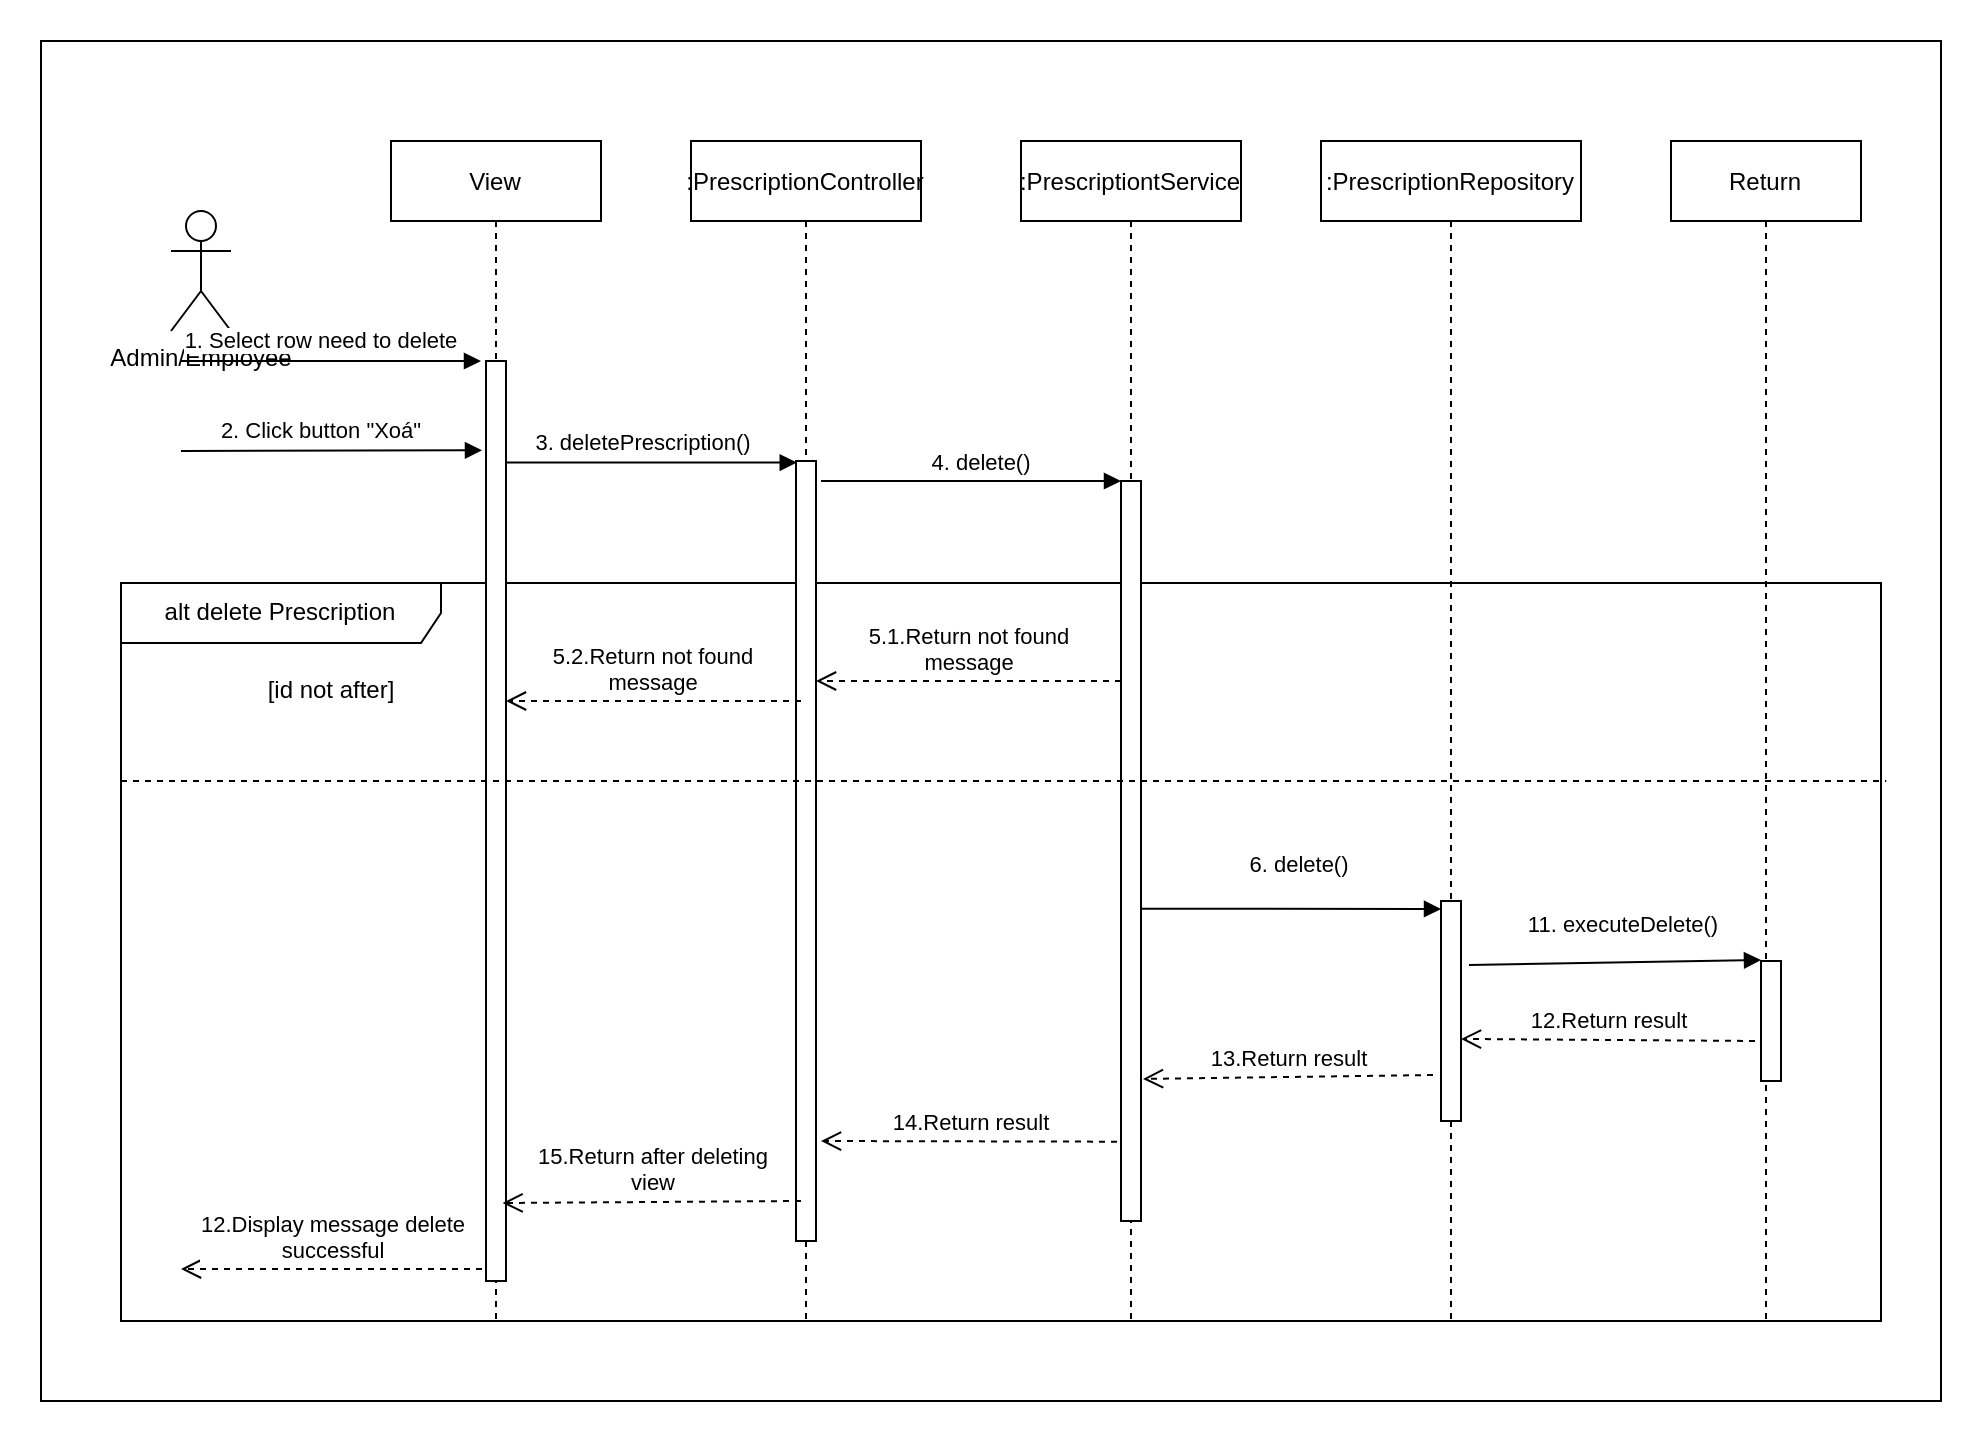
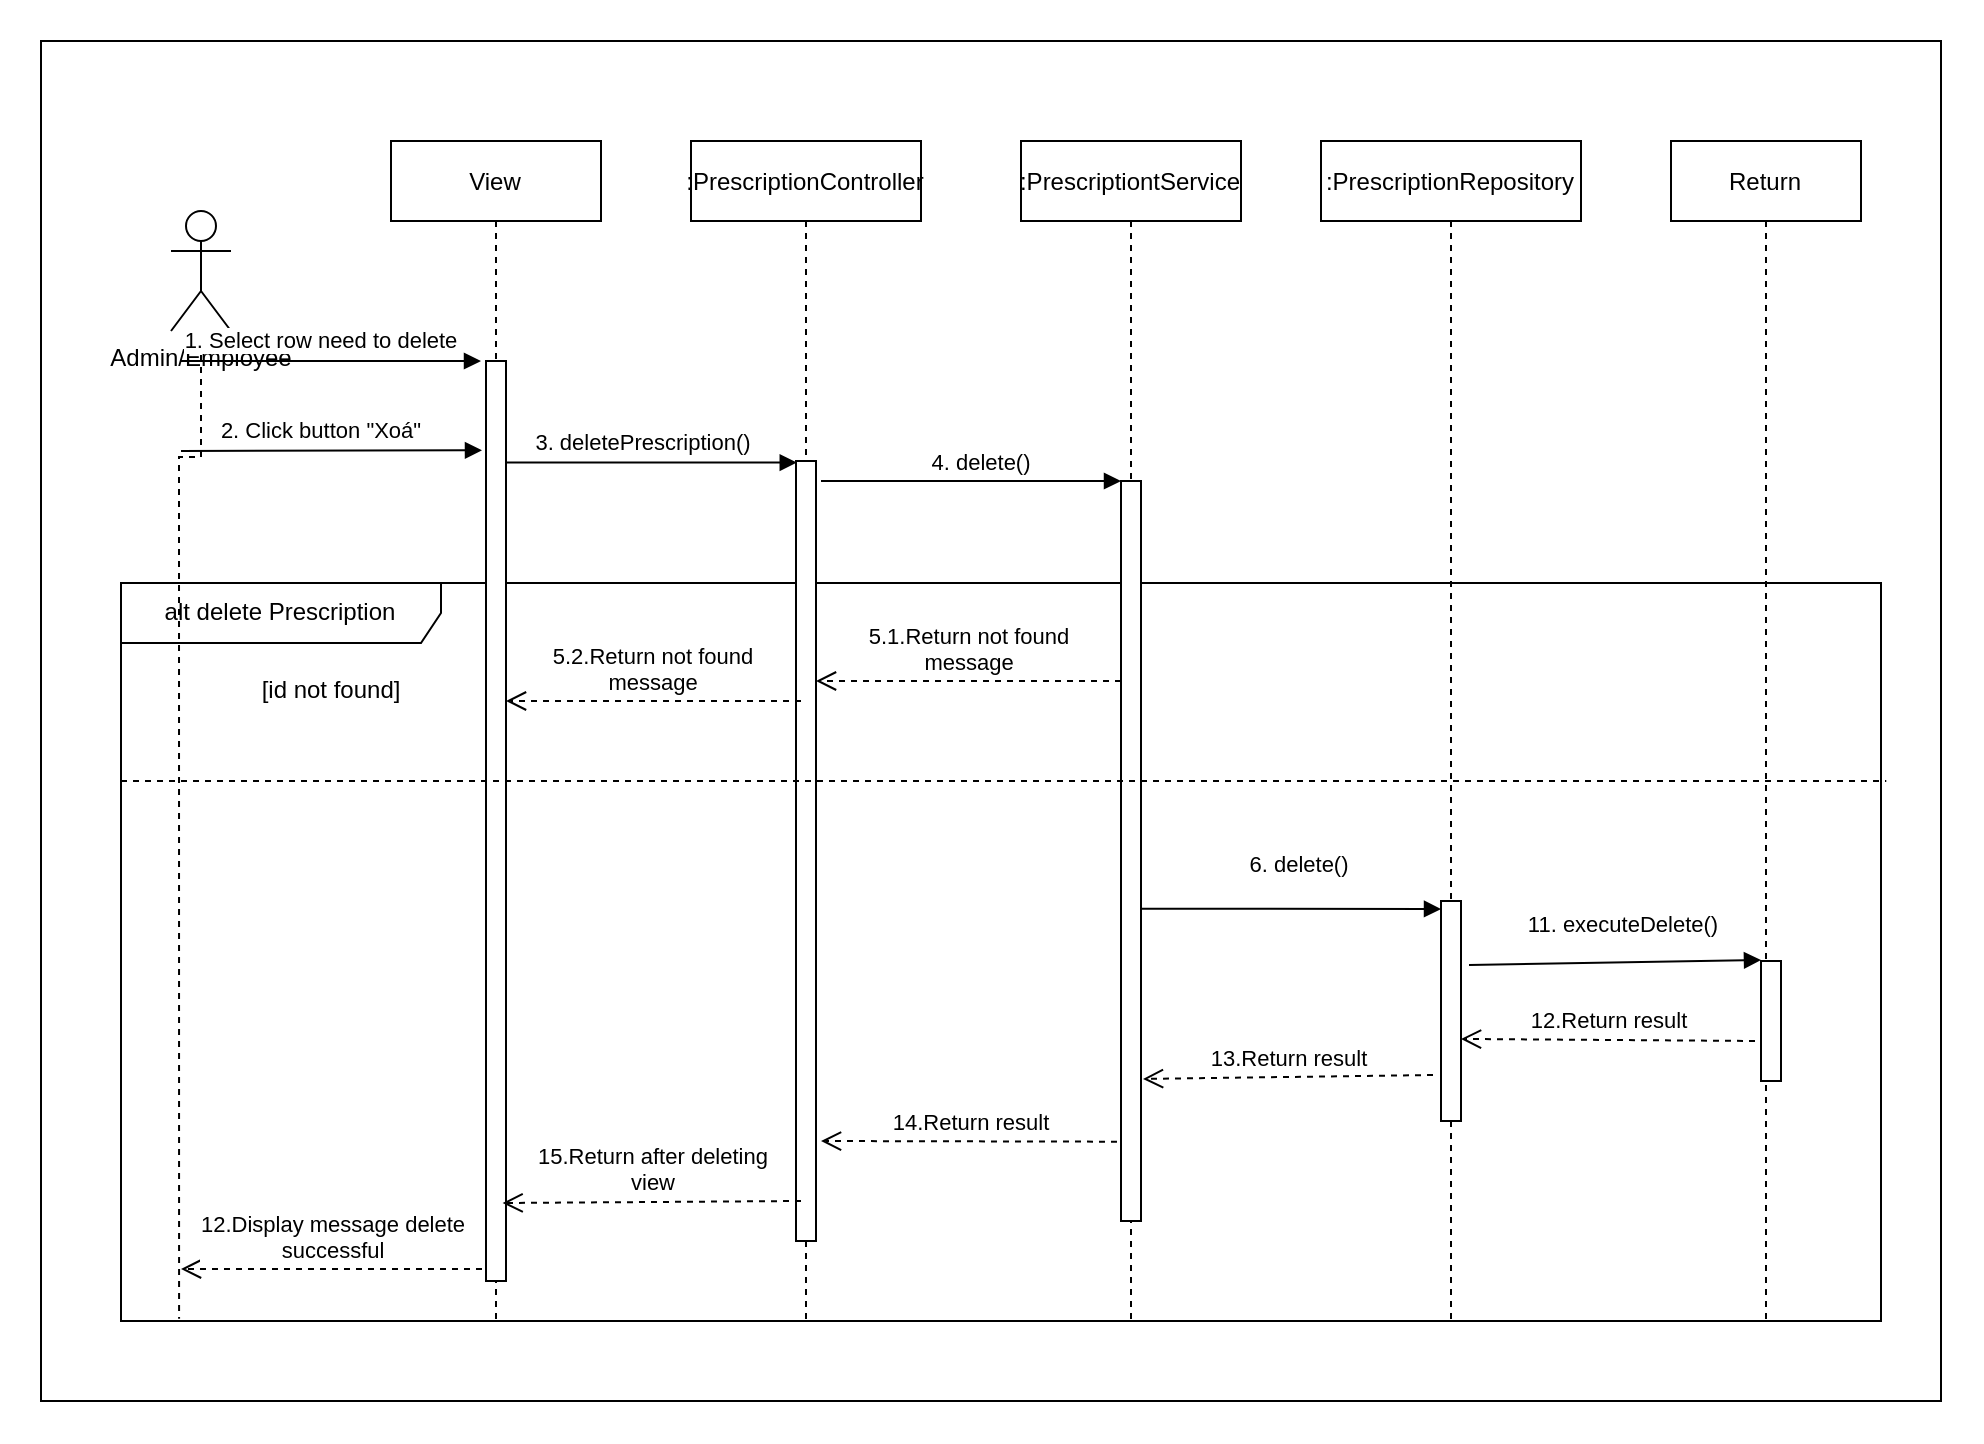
node "[id not after]": label "[id not after]" -> "[id not found]"
edge "Admin/Employee" -- "alt delete Prescription": added
